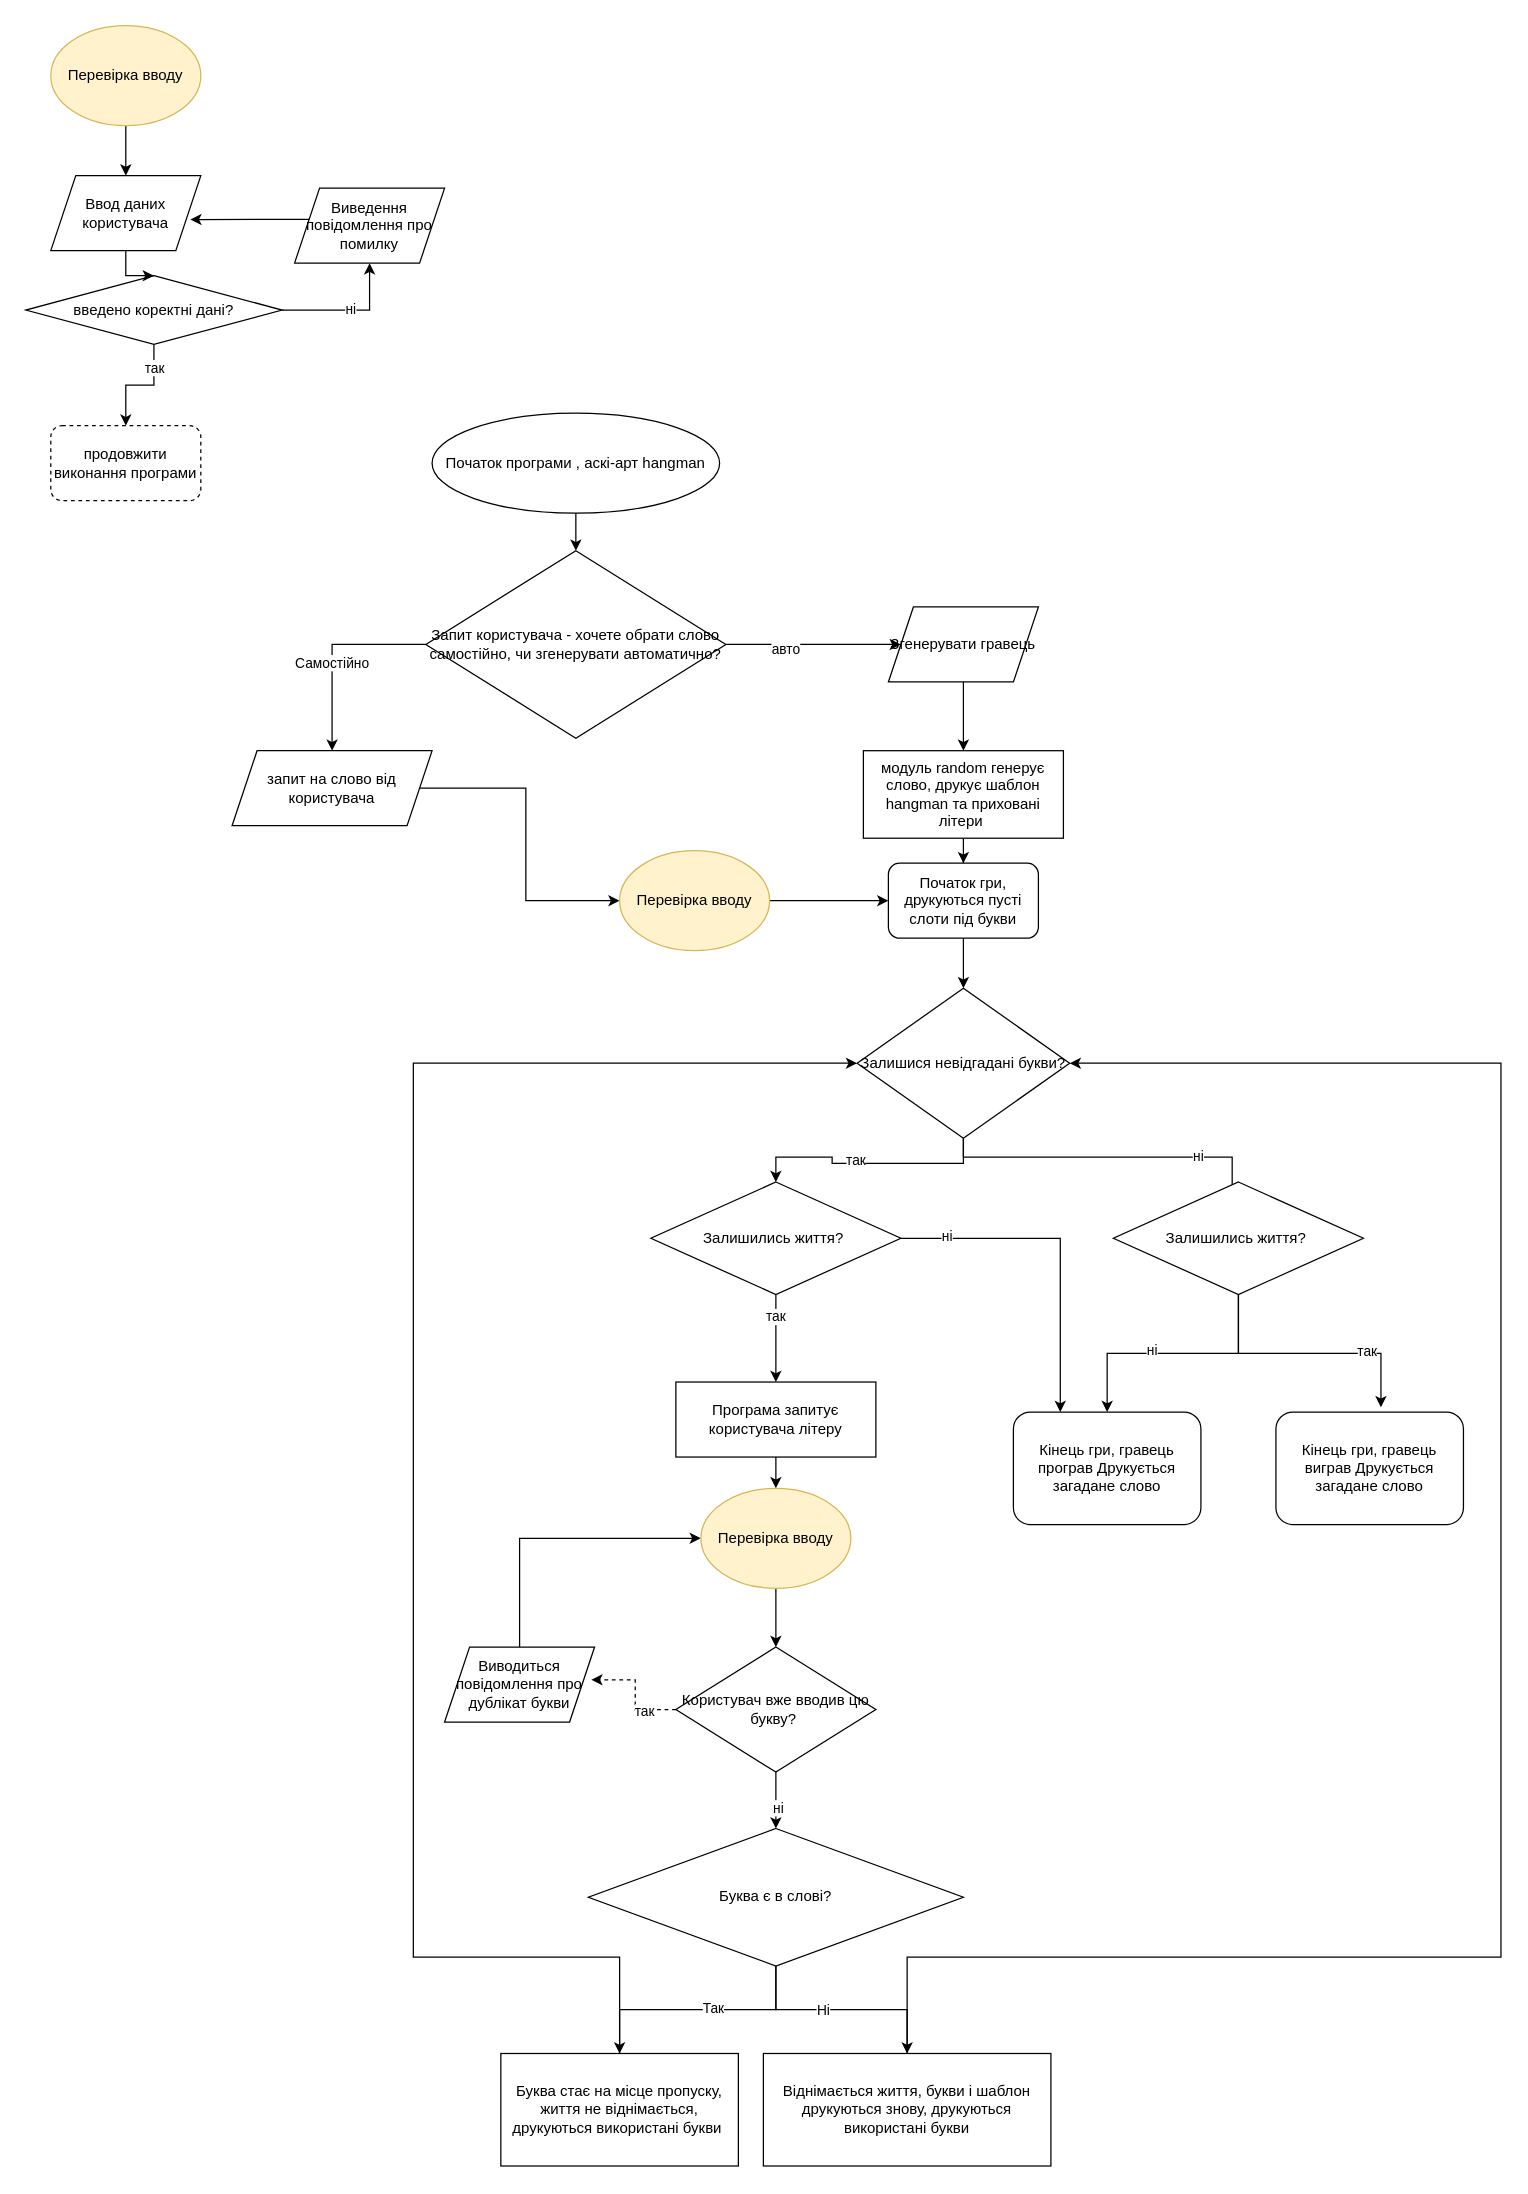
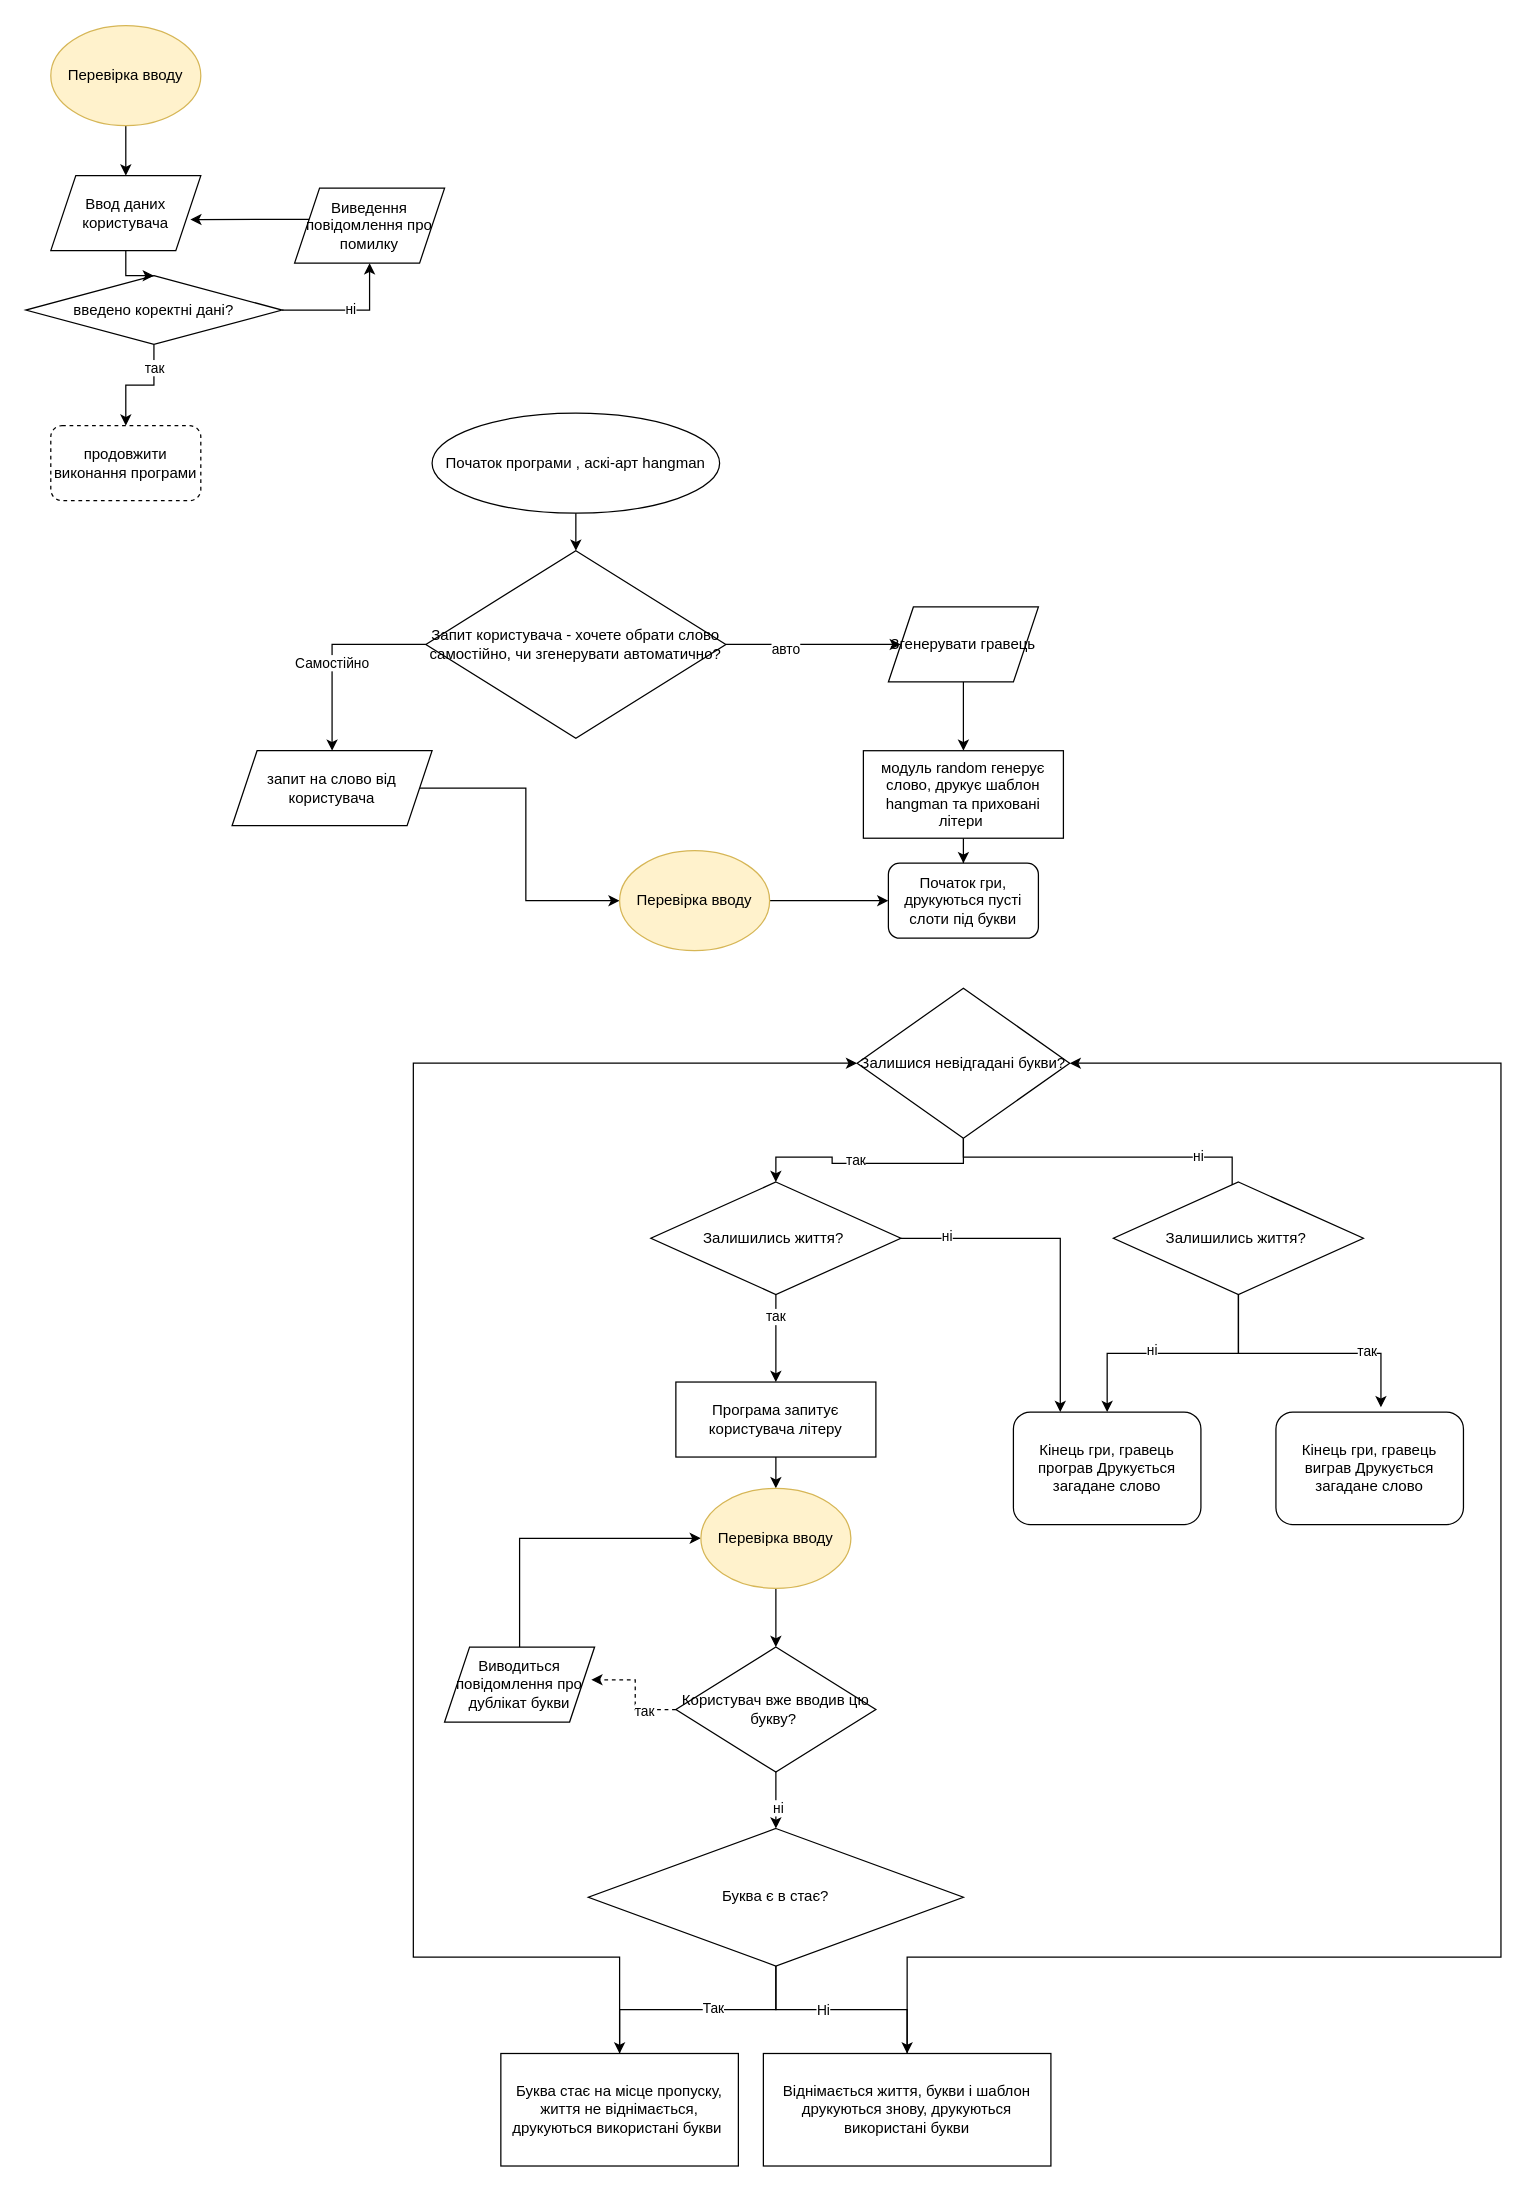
edge "Початок гри, друкуються пусті слоти під букви" -> "Залишися невідгадані букви?": removed
node "Буква є в слові?": label "Буква є в слові?" -> "Буква є в стає?"
